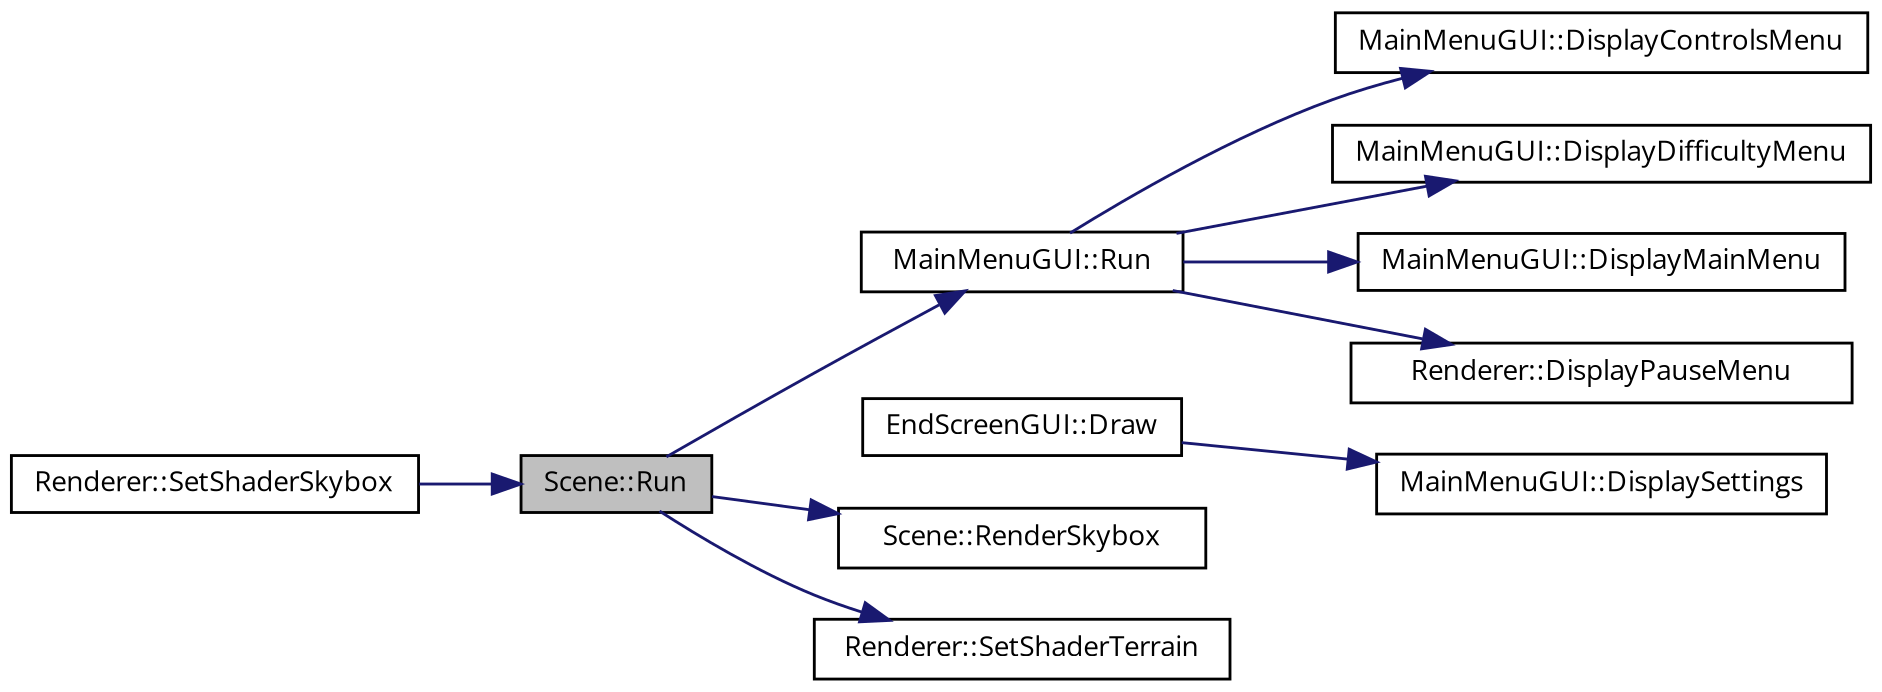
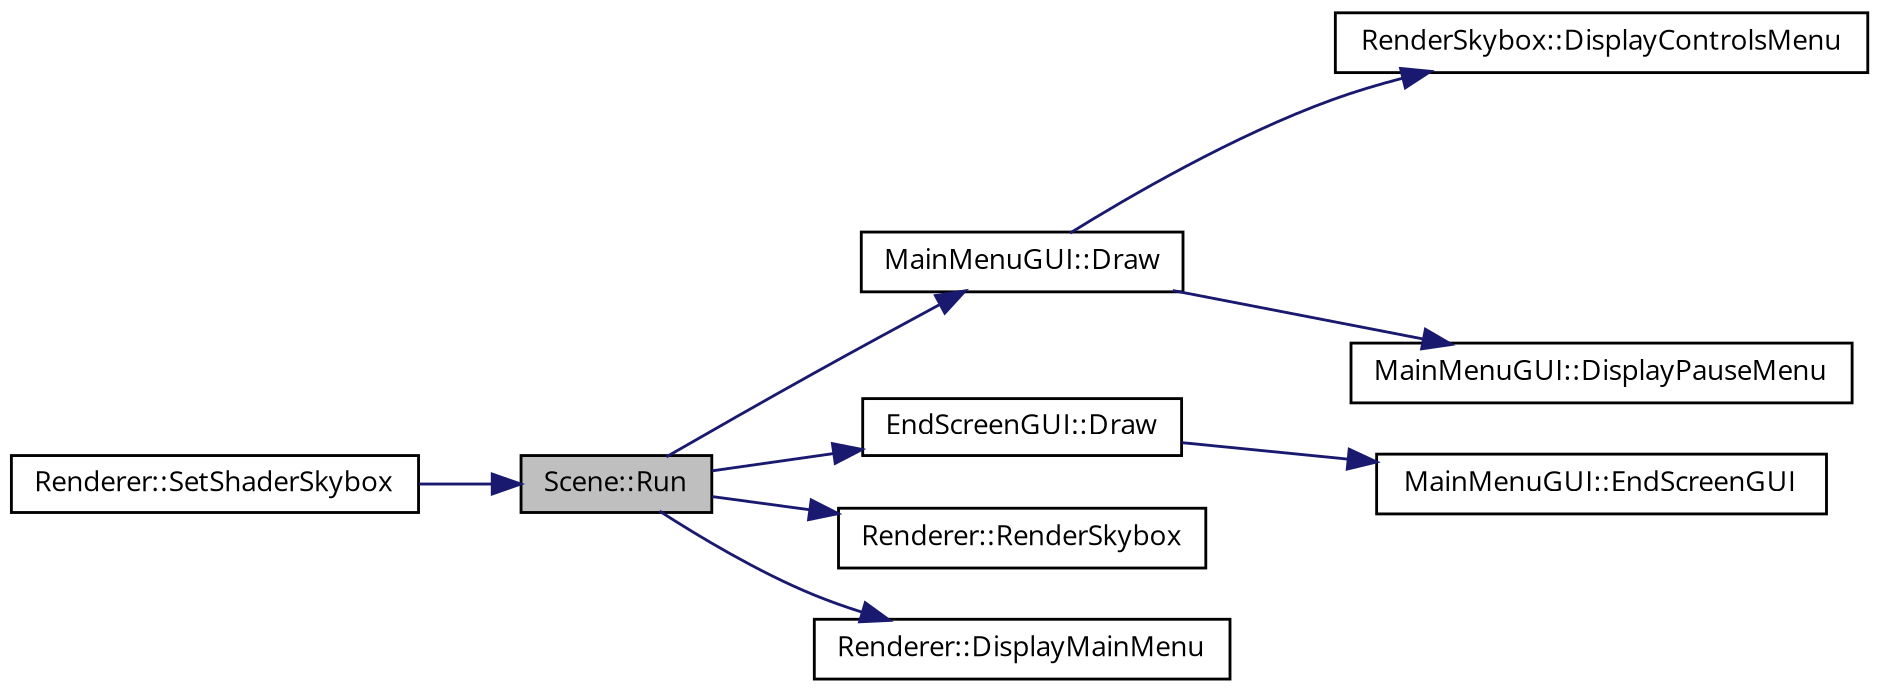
node "MainMenuGUI::DisplayControlsMenu": label "MainMenuGUI::DisplayControlsMenu" -> "RenderSkybox::DisplayControlsMenu"
node "MainMenuGUI::DisplayDifficultyMenu": removed
node "MainMenuGUI::Run": label "MainMenuGUI::Run" -> "MainMenuGUI::Draw"
node "MainMenuGUI::DisplayMainMenu": removed
node "Renderer::DisplayPauseMenu": label "Renderer::DisplayPauseMenu" -> "MainMenuGUI::DisplayPauseMenu"
edge "Scene::Run" -> "EndScreenGUI::Draw": added
node "MainMenuGUI::DisplaySettings": label "MainMenuGUI::DisplaySettings" -> "MainMenuGUI::EndScreenGUI"
node "Scene::RenderSkybox": label "Scene::RenderSkybox" -> "Renderer::RenderSkybox"
node "Renderer::SetShaderTerrain": label "Renderer::SetShaderTerrain" -> "Renderer::DisplayMainMenu"
